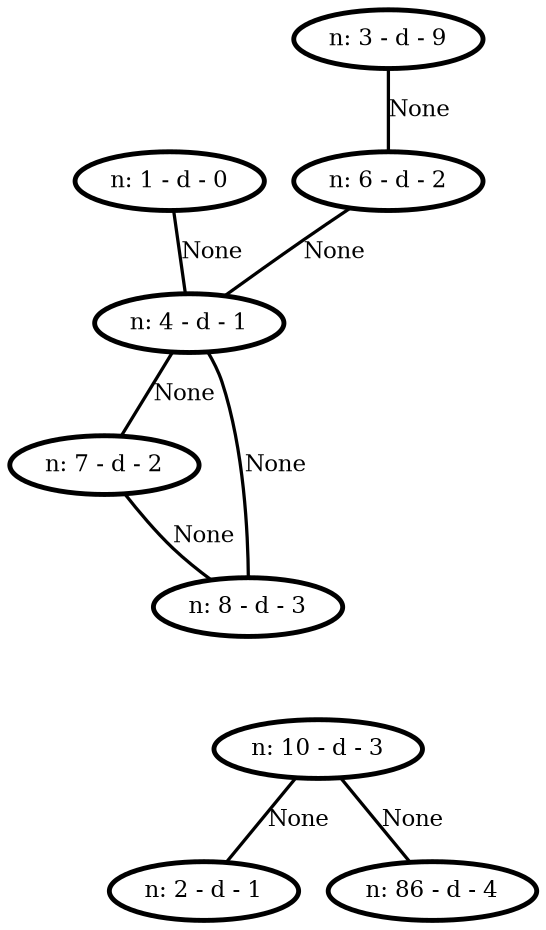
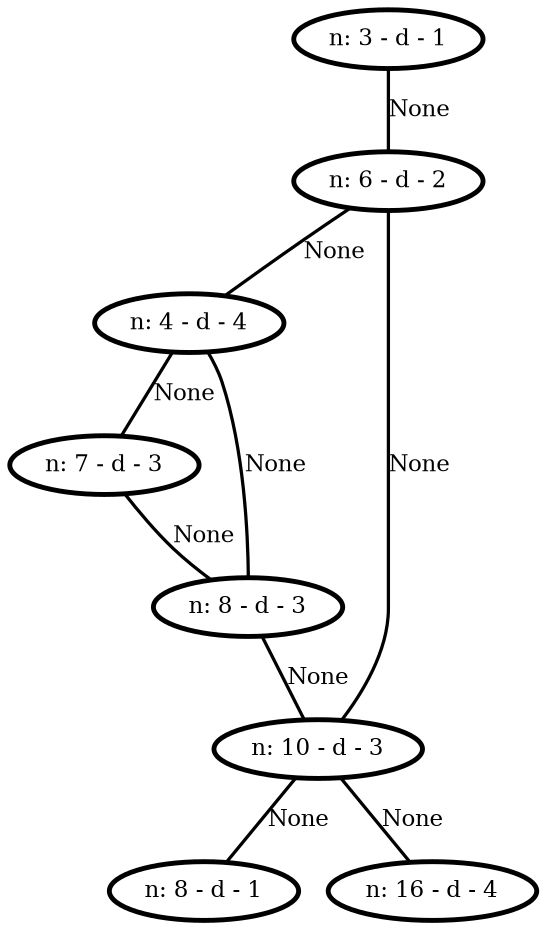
node "n: 3 - d - 9": label "n: 3 - d - 9" -> "n: 3 - d - 1"
node "n: 1 - d - 0": removed
node "n: 4 - d - 1": label "n: 4 - d - 1" -> "n: 4 - d - 4"
node "n: 7 - d - 2": label "n: 7 - d - 2" -> "n: 7 - d - 3"
edge "n: 6 - d - 2" -- "n: 10 - d - 3": added, label "None"
edge "n: 8 - d - 3" -- "n: 10 - d - 3": added, label "None"
node "n: 2 - d - 1": label "n: 2 - d - 1" -> "n: 8 - d - 1"
node "n: 86 - d - 4": label "n: 86 - d - 4" -> "n: 16 - d - 4"
